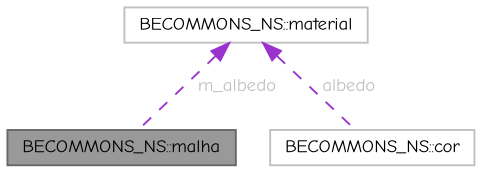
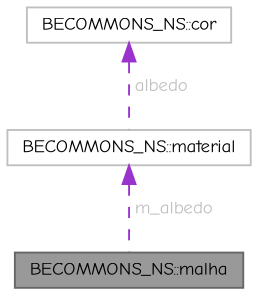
edge "BECOMMONS_NS::cor" -> "BECOMMONS_NS::material": reversed
